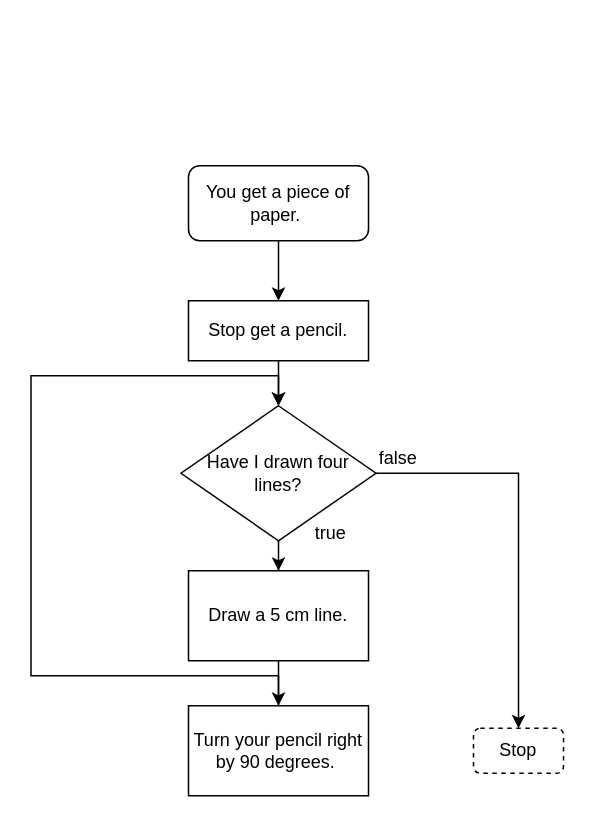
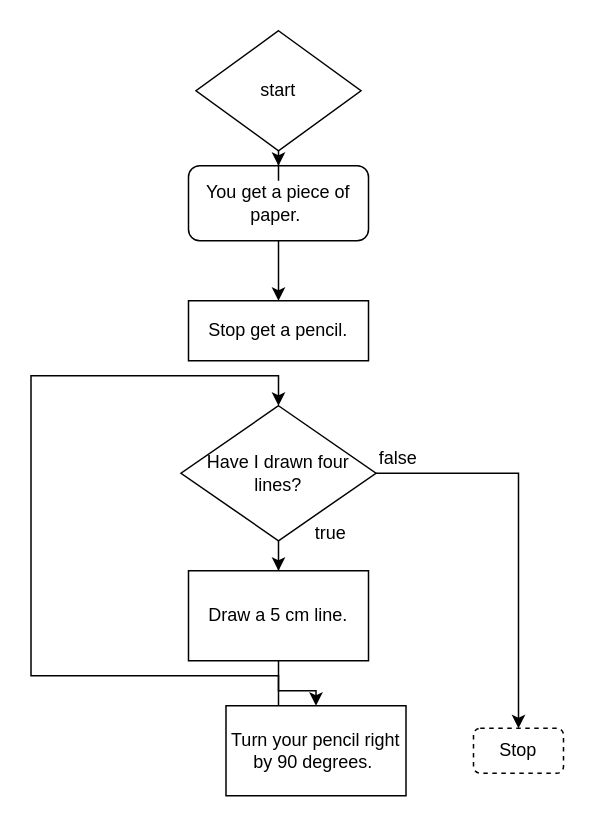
node "start": added
edge "start" -> "You get a piece of paper.": added
edge "Stop get a pencil." -> "Have I drawn four lines?": removed
node "Turn your pencil right by 90 degrees.": moved (278, 751) -> (316, 751)
